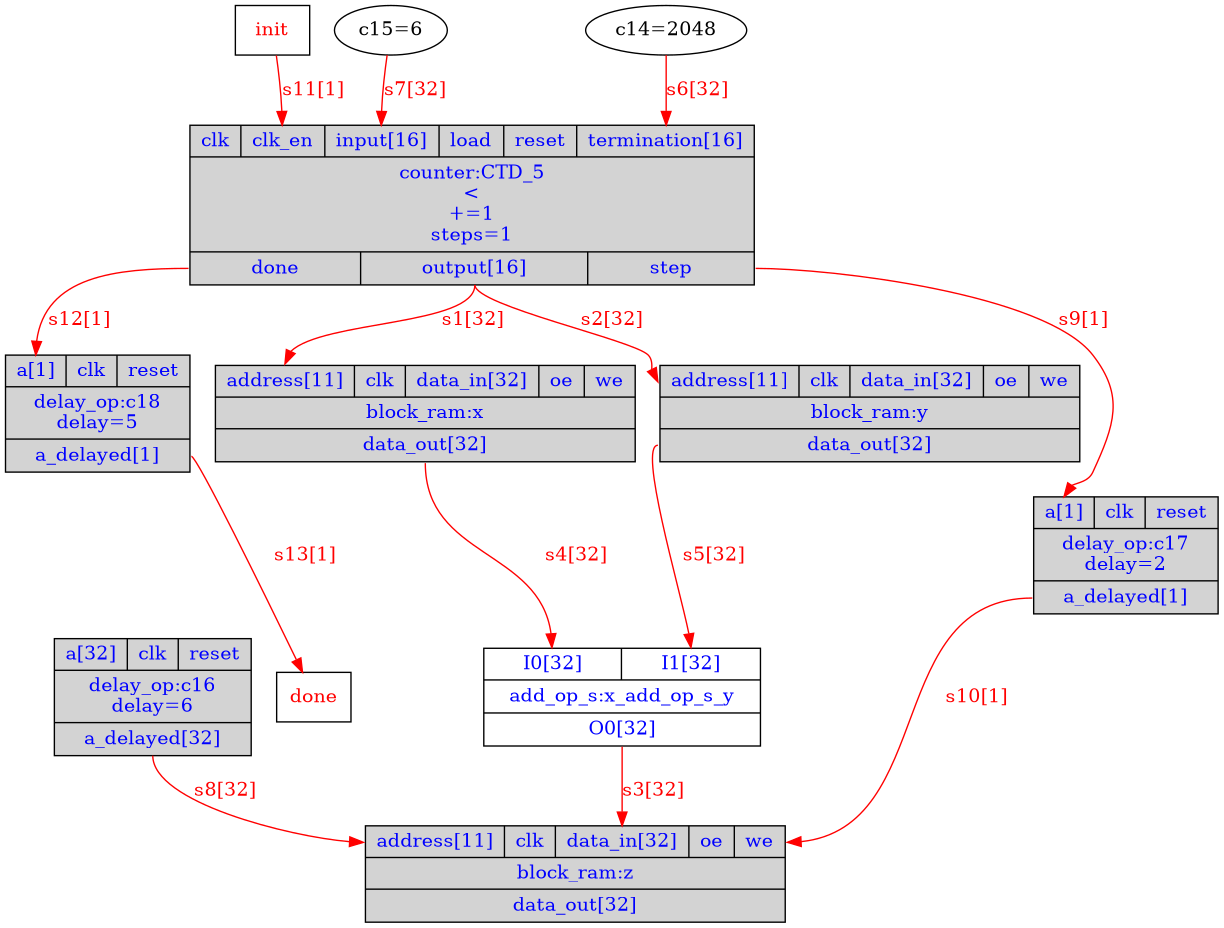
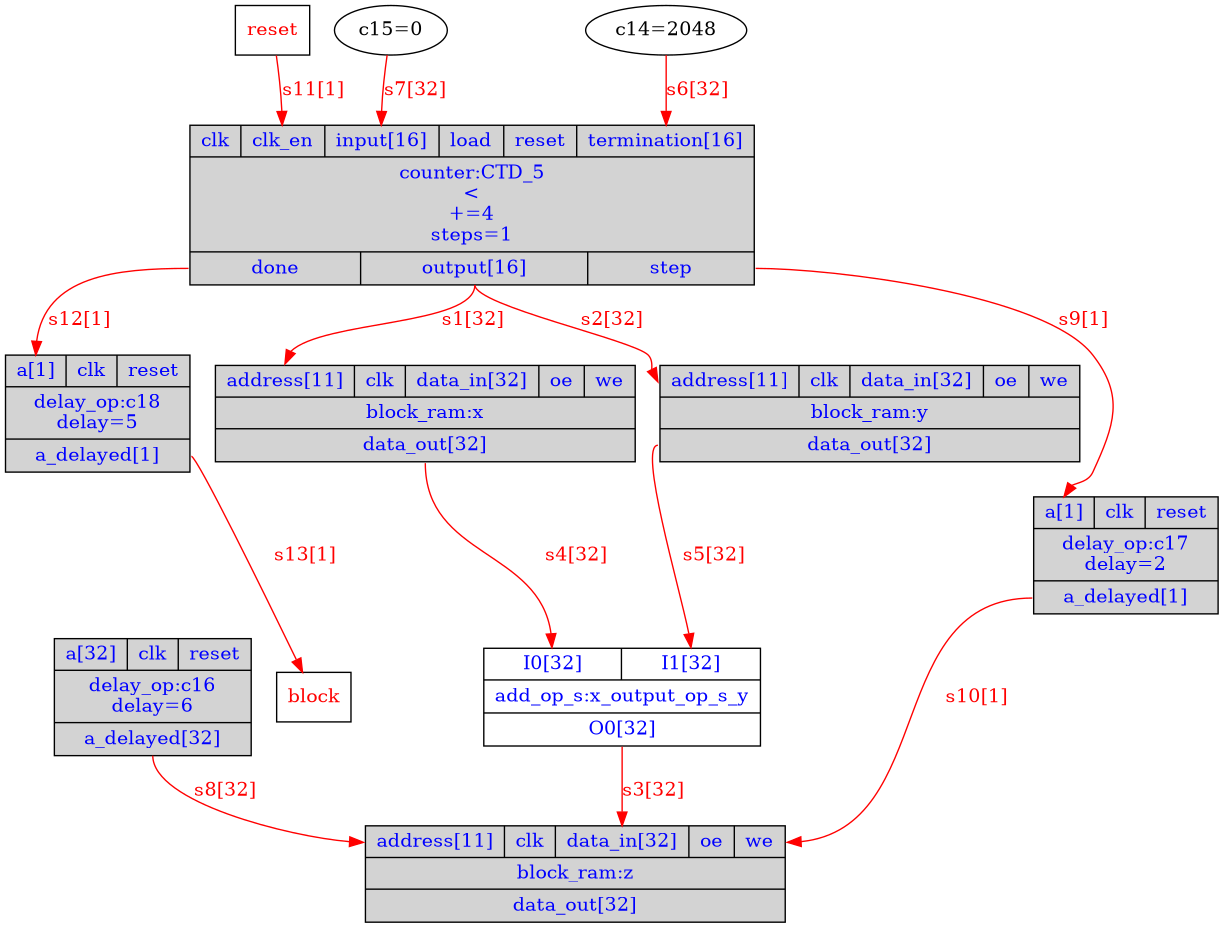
node "init": label "init" -> "reset"
node "c15=6": label "c15=6" -> "c15=0"
node "clk": text "+=1" -> "+=4"
node "I0[32]": text "add_op_s:x_add_op_s_y" -> "add_op_s:x_output_op_s_y"
node "done": label "done" -> "block"
